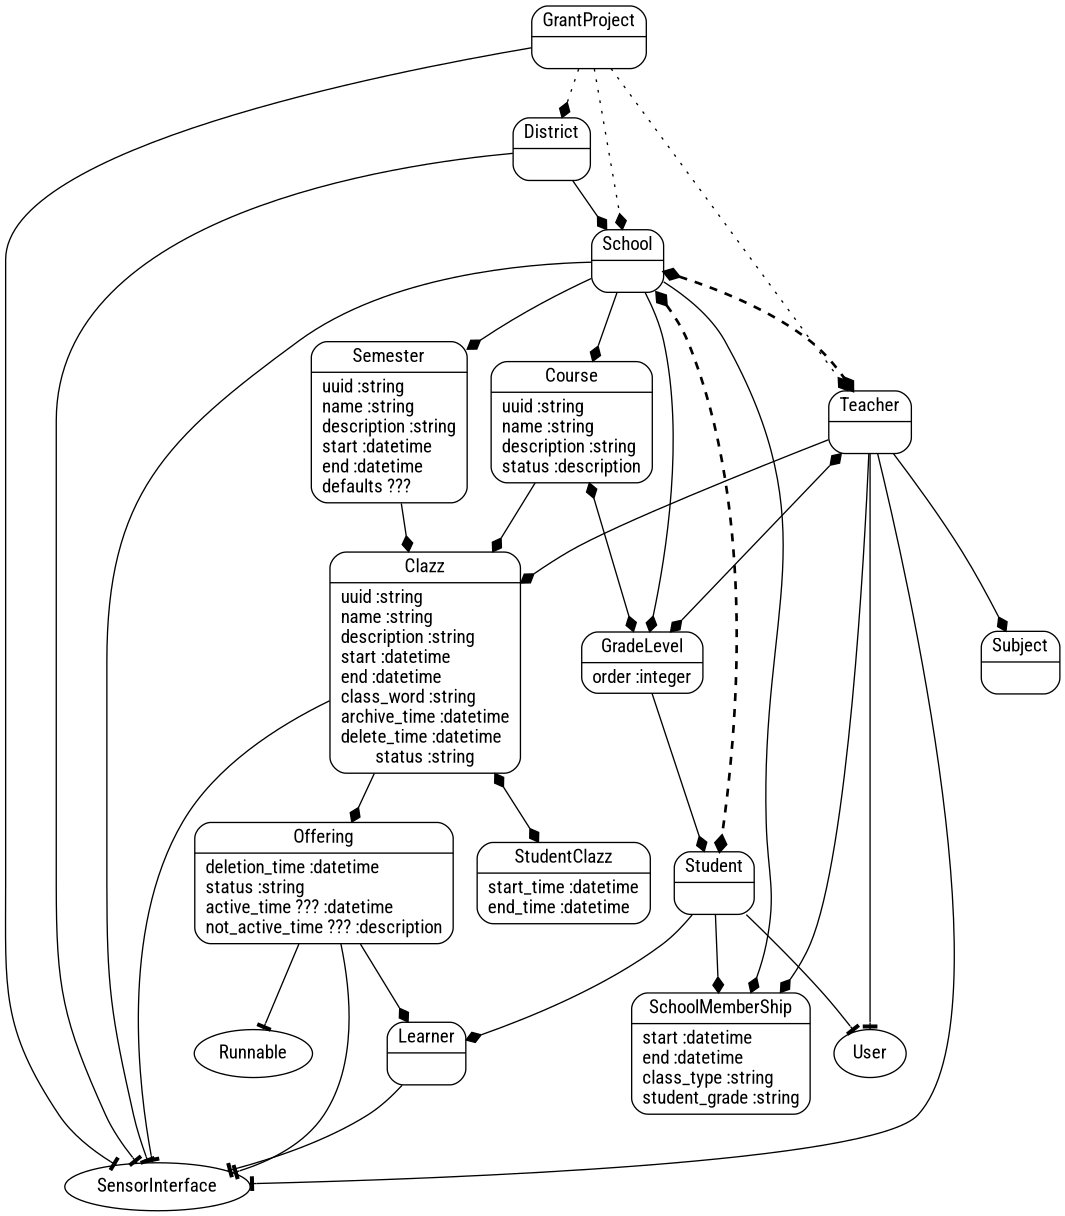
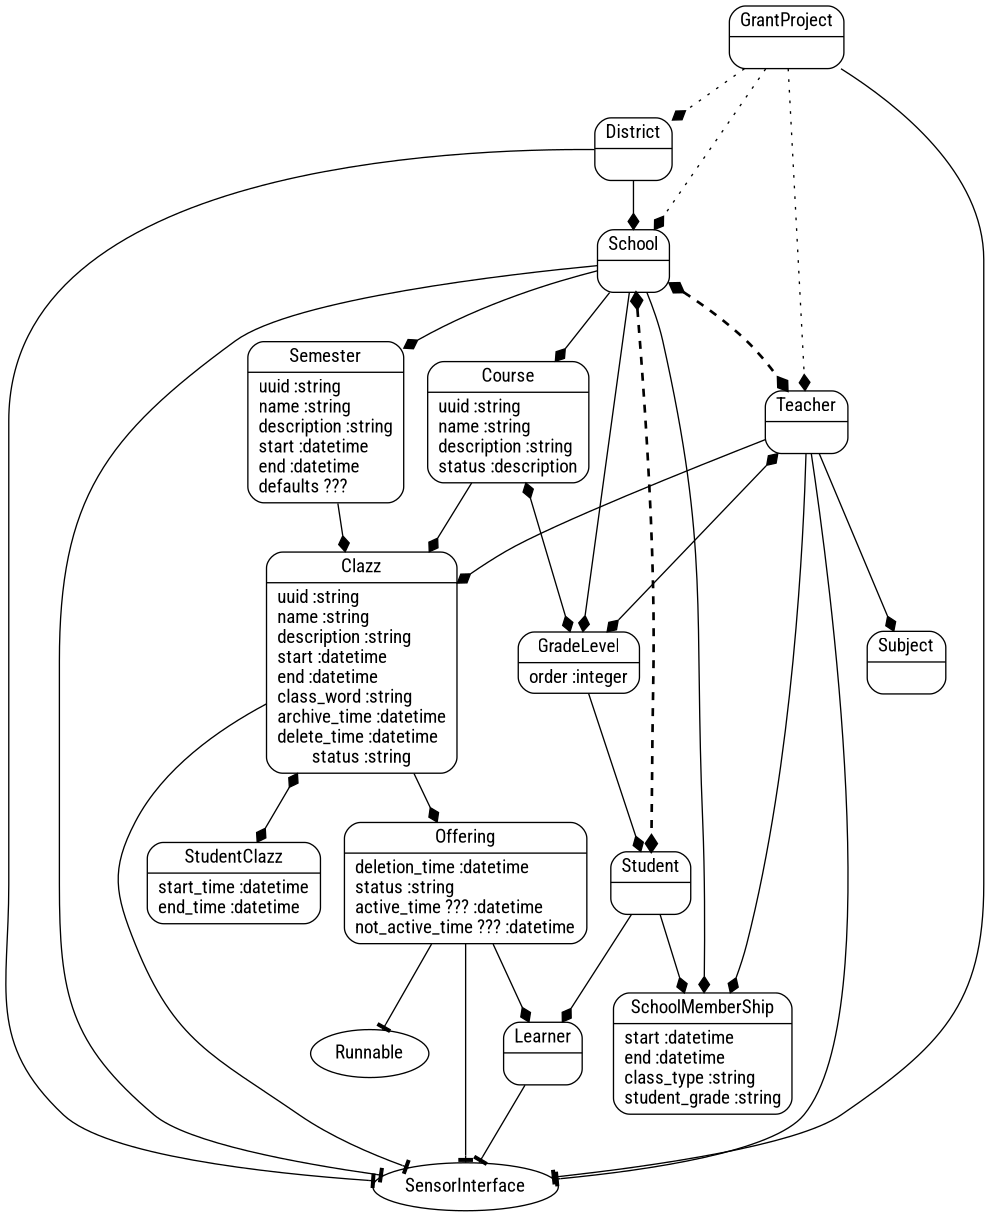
node "Offering": text "not_active_time ??? :description" -> "not_active_time ??? :datetime"
node "User": removed
